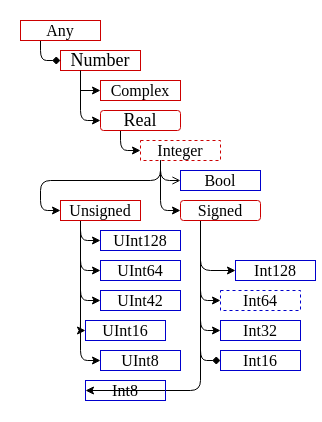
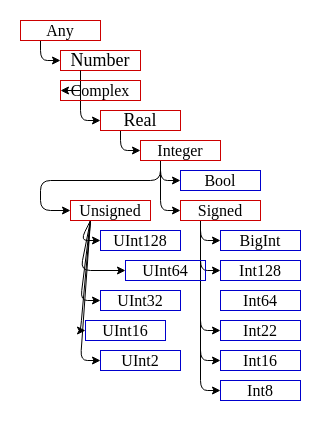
edge "Any" -> "Number": arrowhead diamond -> classic
node "Complex": moved (141, 91) -> (101, 91)
node "Real": shape rounded rectangle -> rectangle
node "Integer": style dashed -> solid
edge "Integer" -> "Bool": arrowhead open -> classic
node "Unsigned": moved (101, 211) -> (111, 211)
node "Signed": shape rounded rectangle -> rectangle
edge "Signed" -> "BigInt": added
node "BigInt": added
node "UInt64": moved (141, 271) -> (166, 271)
node "Int128": moved (276, 271) -> (261, 271)
node "UInt42": label "UInt42" -> "UInt32"
edge "Signed" -> "Int64": removed
node "Int64": style dashed -> solid
node "Int32": label "Int32" -> "Int22"
node "UInt8": label "UInt8" -> "UInt2"
edge "Signed" -> "Int16": arrowhead diamond -> classic
node "Int8": moved (126, 391) -> (261, 391)
